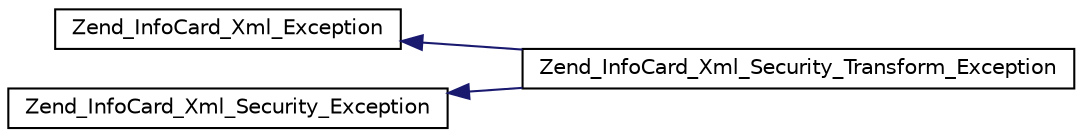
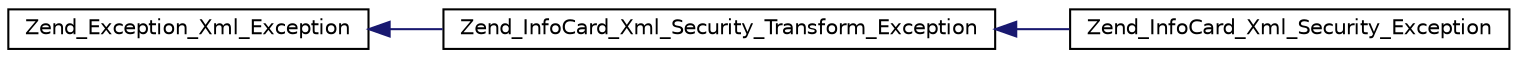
node "Zend_InfoCard_Xml_Exception": label "Zend_InfoCard_Xml_Exception" -> "Zend_Exception_Xml_Exception"
edge "Zend_InfoCard_Xml_Security_Transform_Exception" -> "Zend_InfoCard_Xml_Security_Exception": reversed
